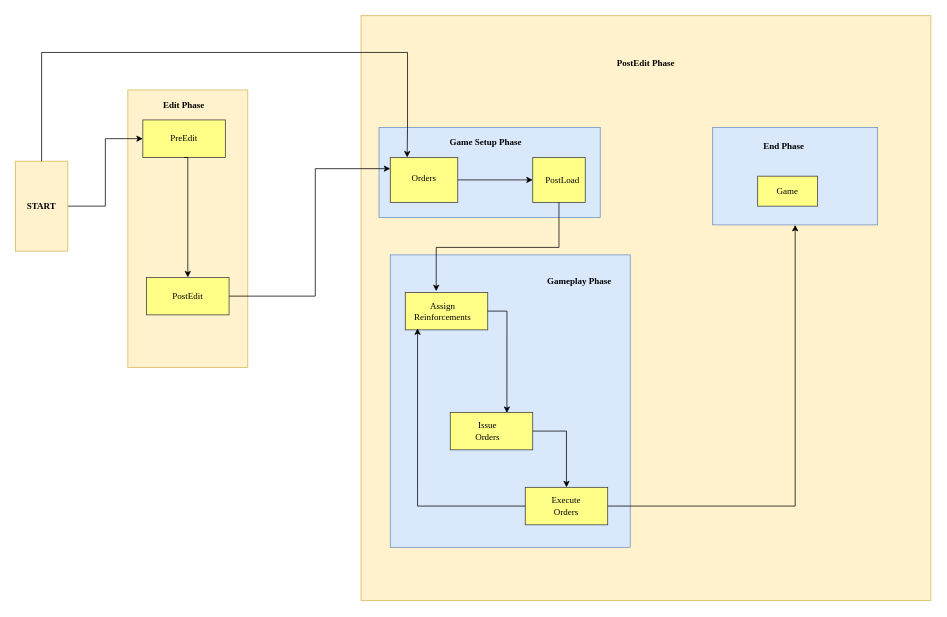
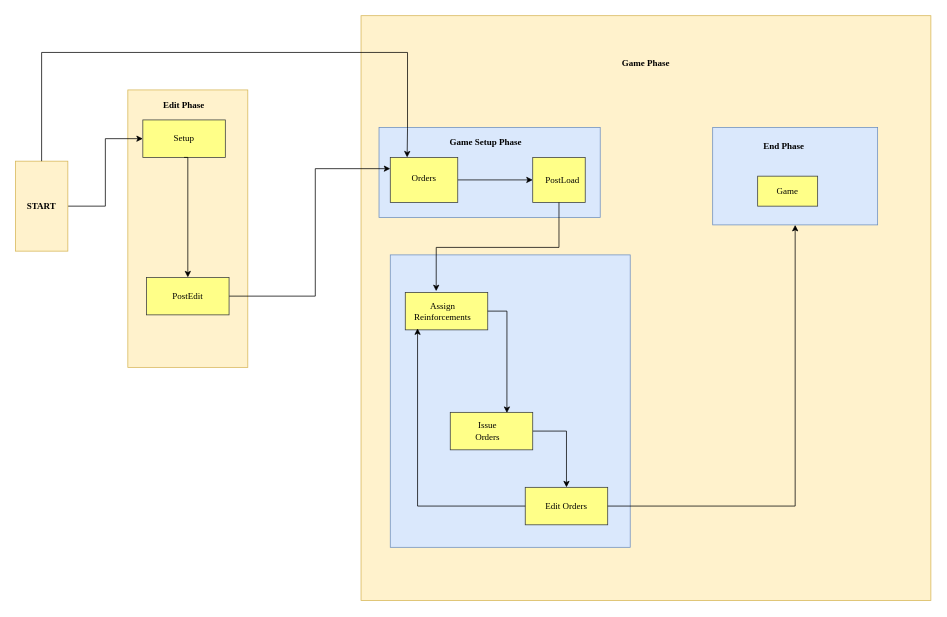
node "PostEdit Phase": label "PostEdit Phase" -> "Game Phase"
node "PreEdit": label "PreEdit" -> "Setup"
node "Gameplay Phase": removed
node "Execute Orders": label "Execute Orders" -> "Edit Orders"
